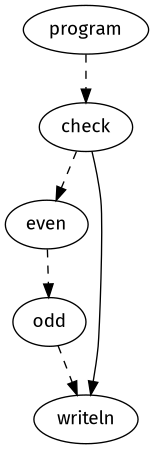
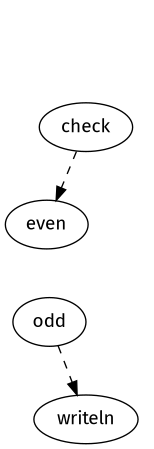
node "program": removed
edge "check" -> "writeln": removed
edge "even" -> "odd": removed
